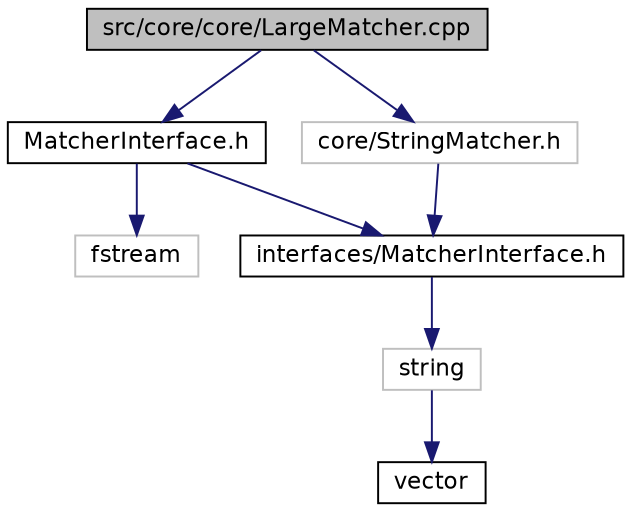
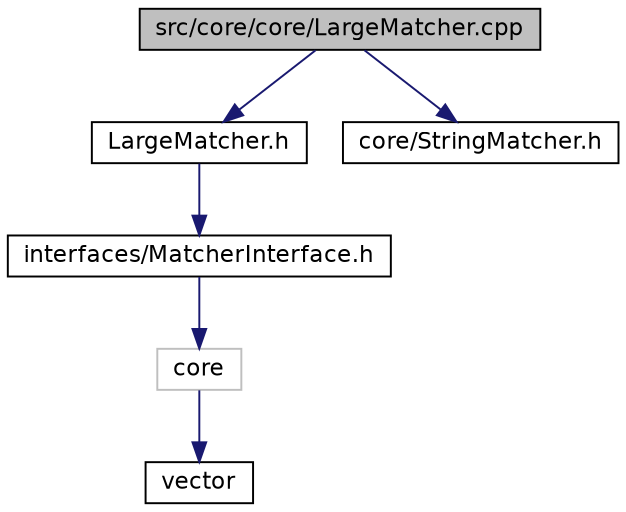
node "MatcherInterface.h": label "MatcherInterface.h" -> "LargeMatcher.h"
node "core/StringMatcher.h": color grey75 -> black
edge "core/StringMatcher.h" -> "interfaces/MatcherInterface.h": removed
node "fstream": removed
node "string": label "string" -> "core"
